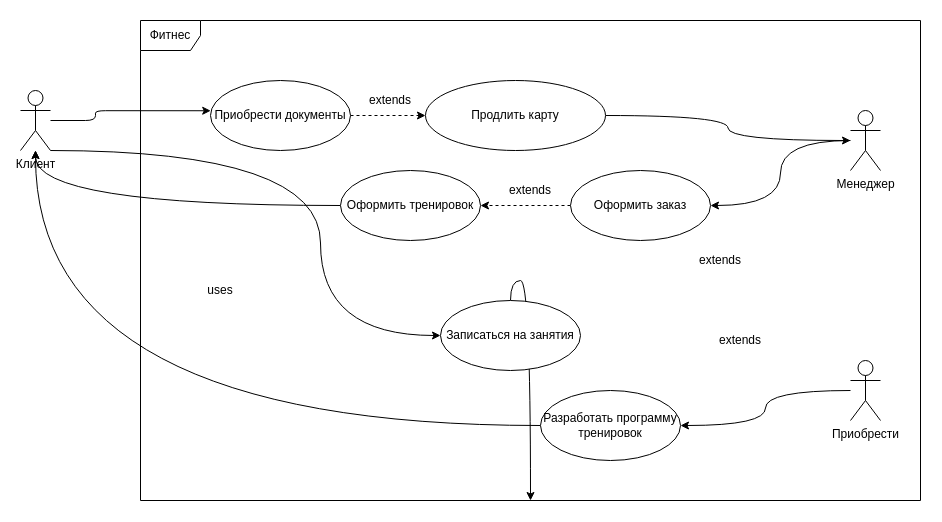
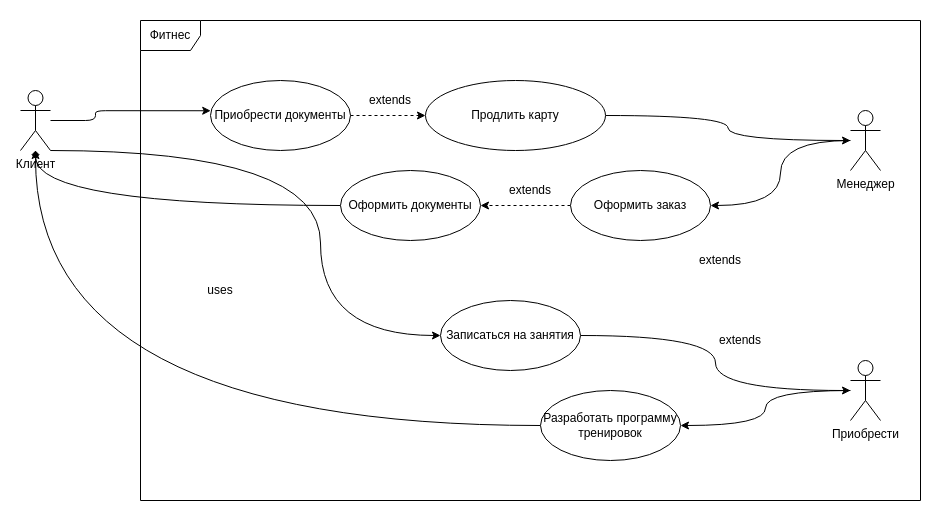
node "Оформить тренировок": label "Оформить тренировок" -> "Оформить документы"
edge "Разработать программу тренировок" -> "Клиент": arrowhead classic -> diamond
edge "Записаться на занятия" -> "Фитнес": now "Записаться на занятия" -> "Приобрести"
